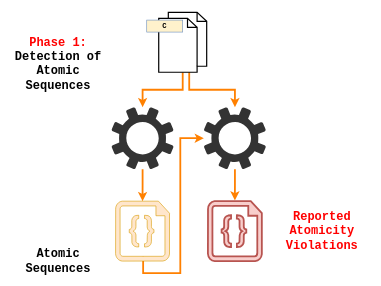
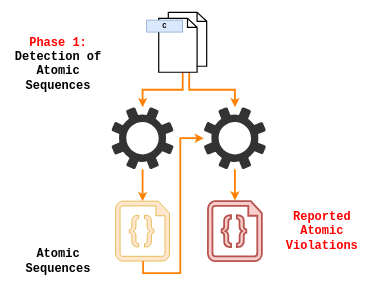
node "C": fillcolor #fff2cc -> #dae8fc
node "Reported Atomicity Violations": label "Reported Atomicity Violations" -> "Reported Atomic Violations"
